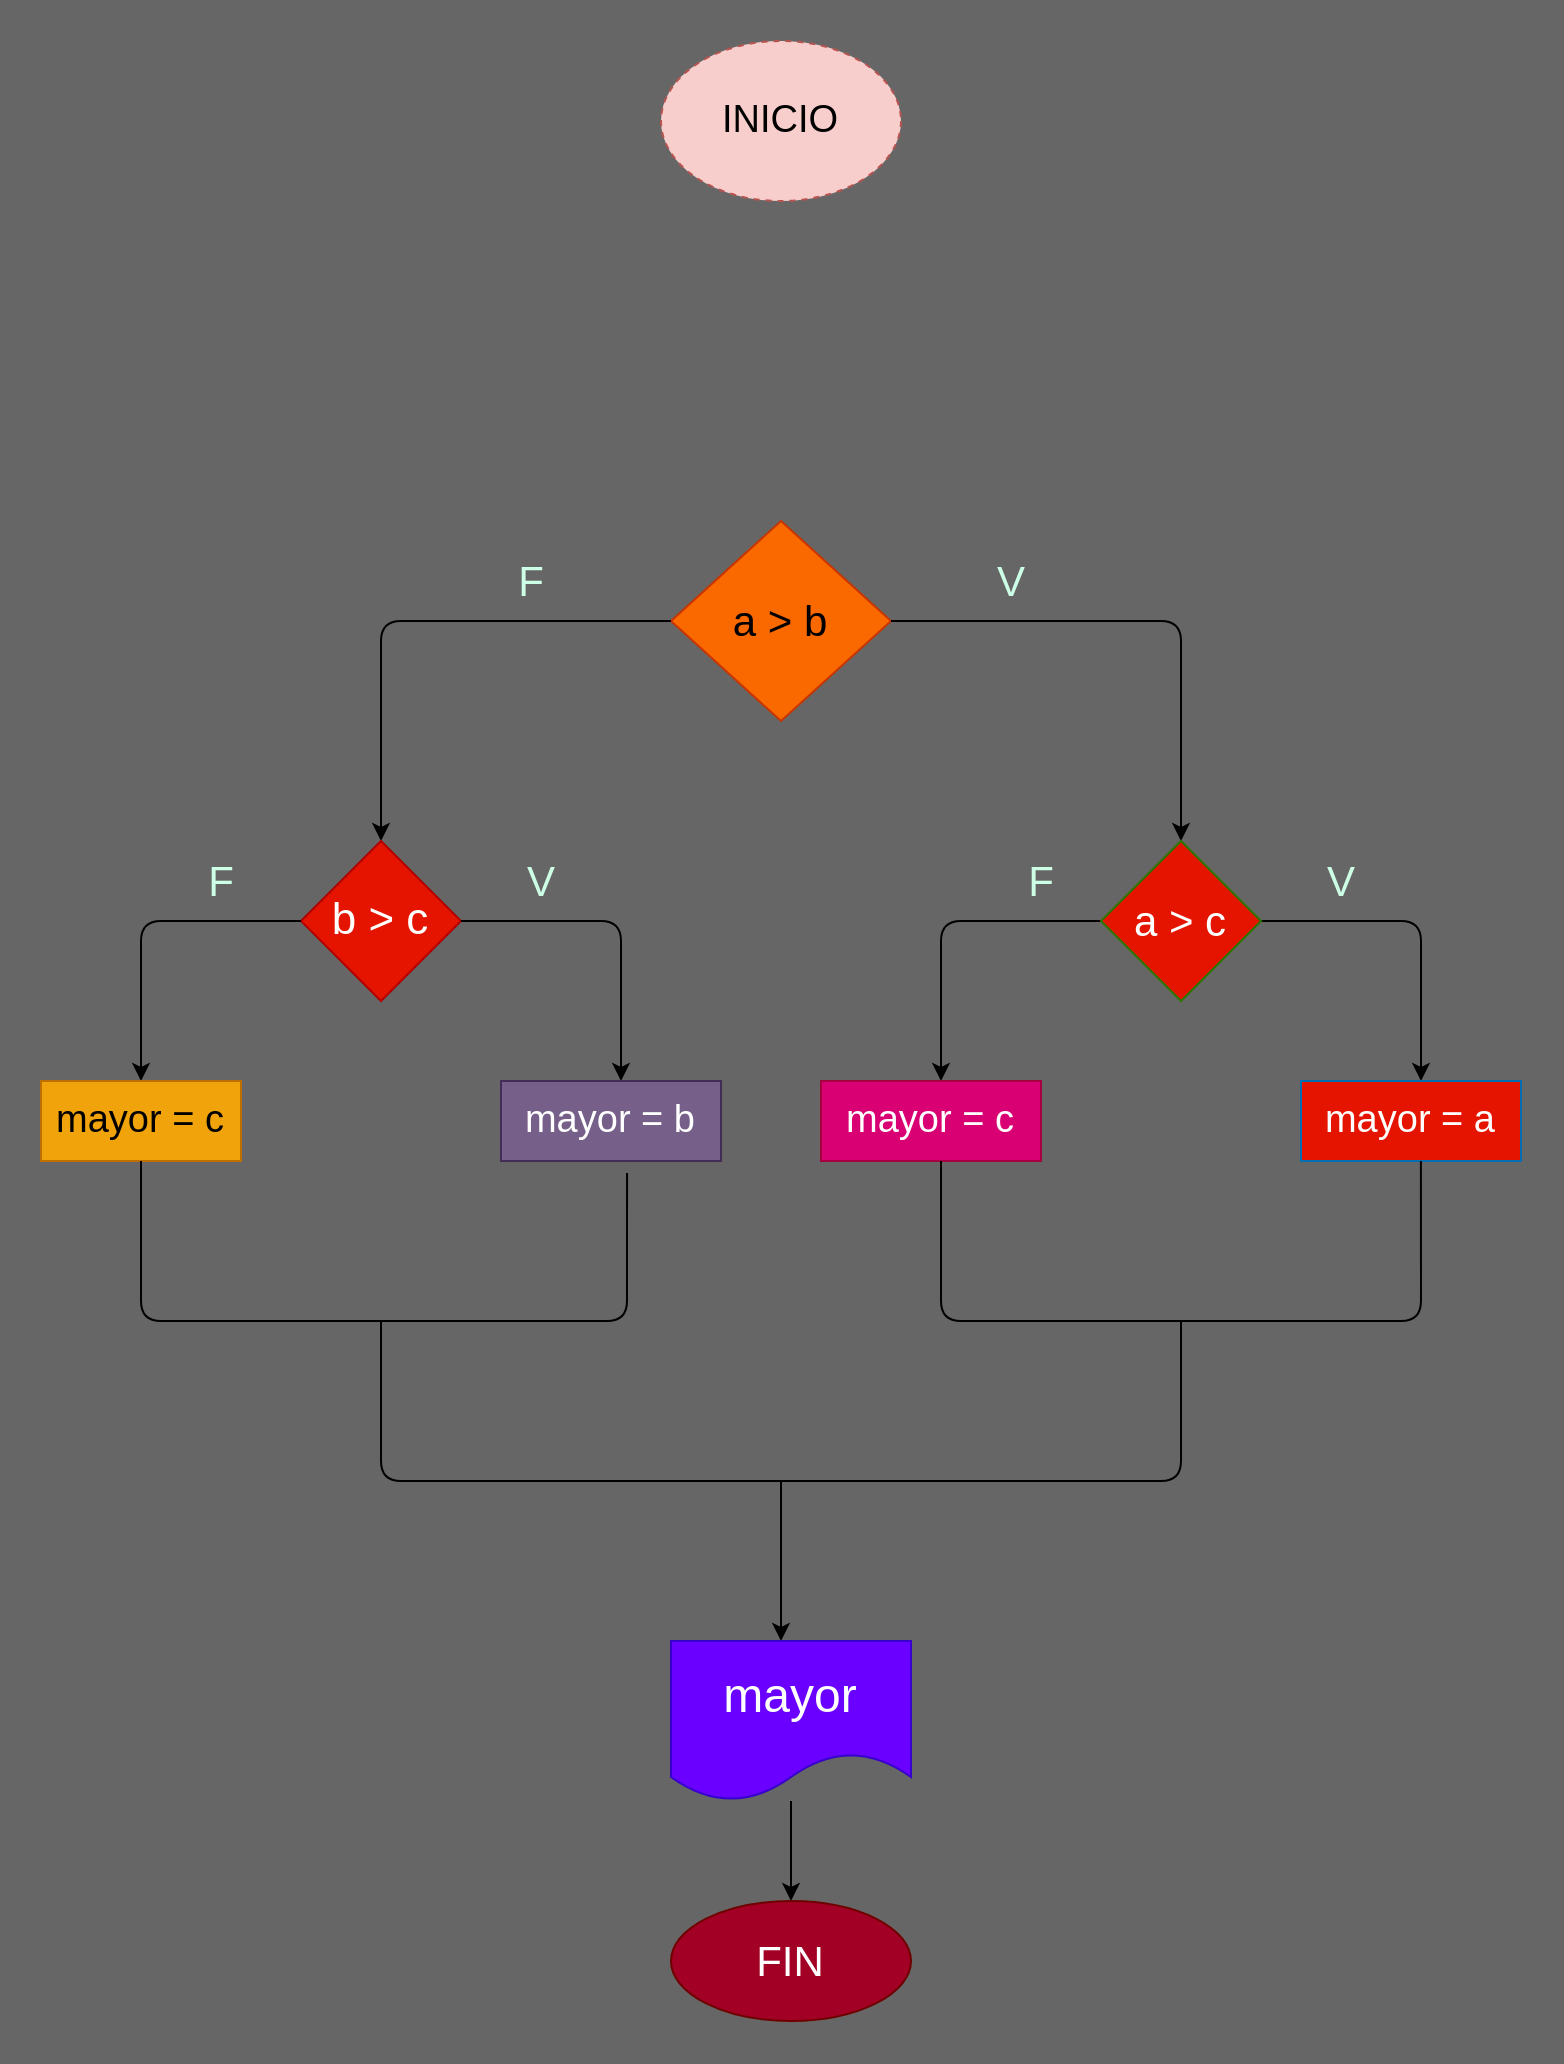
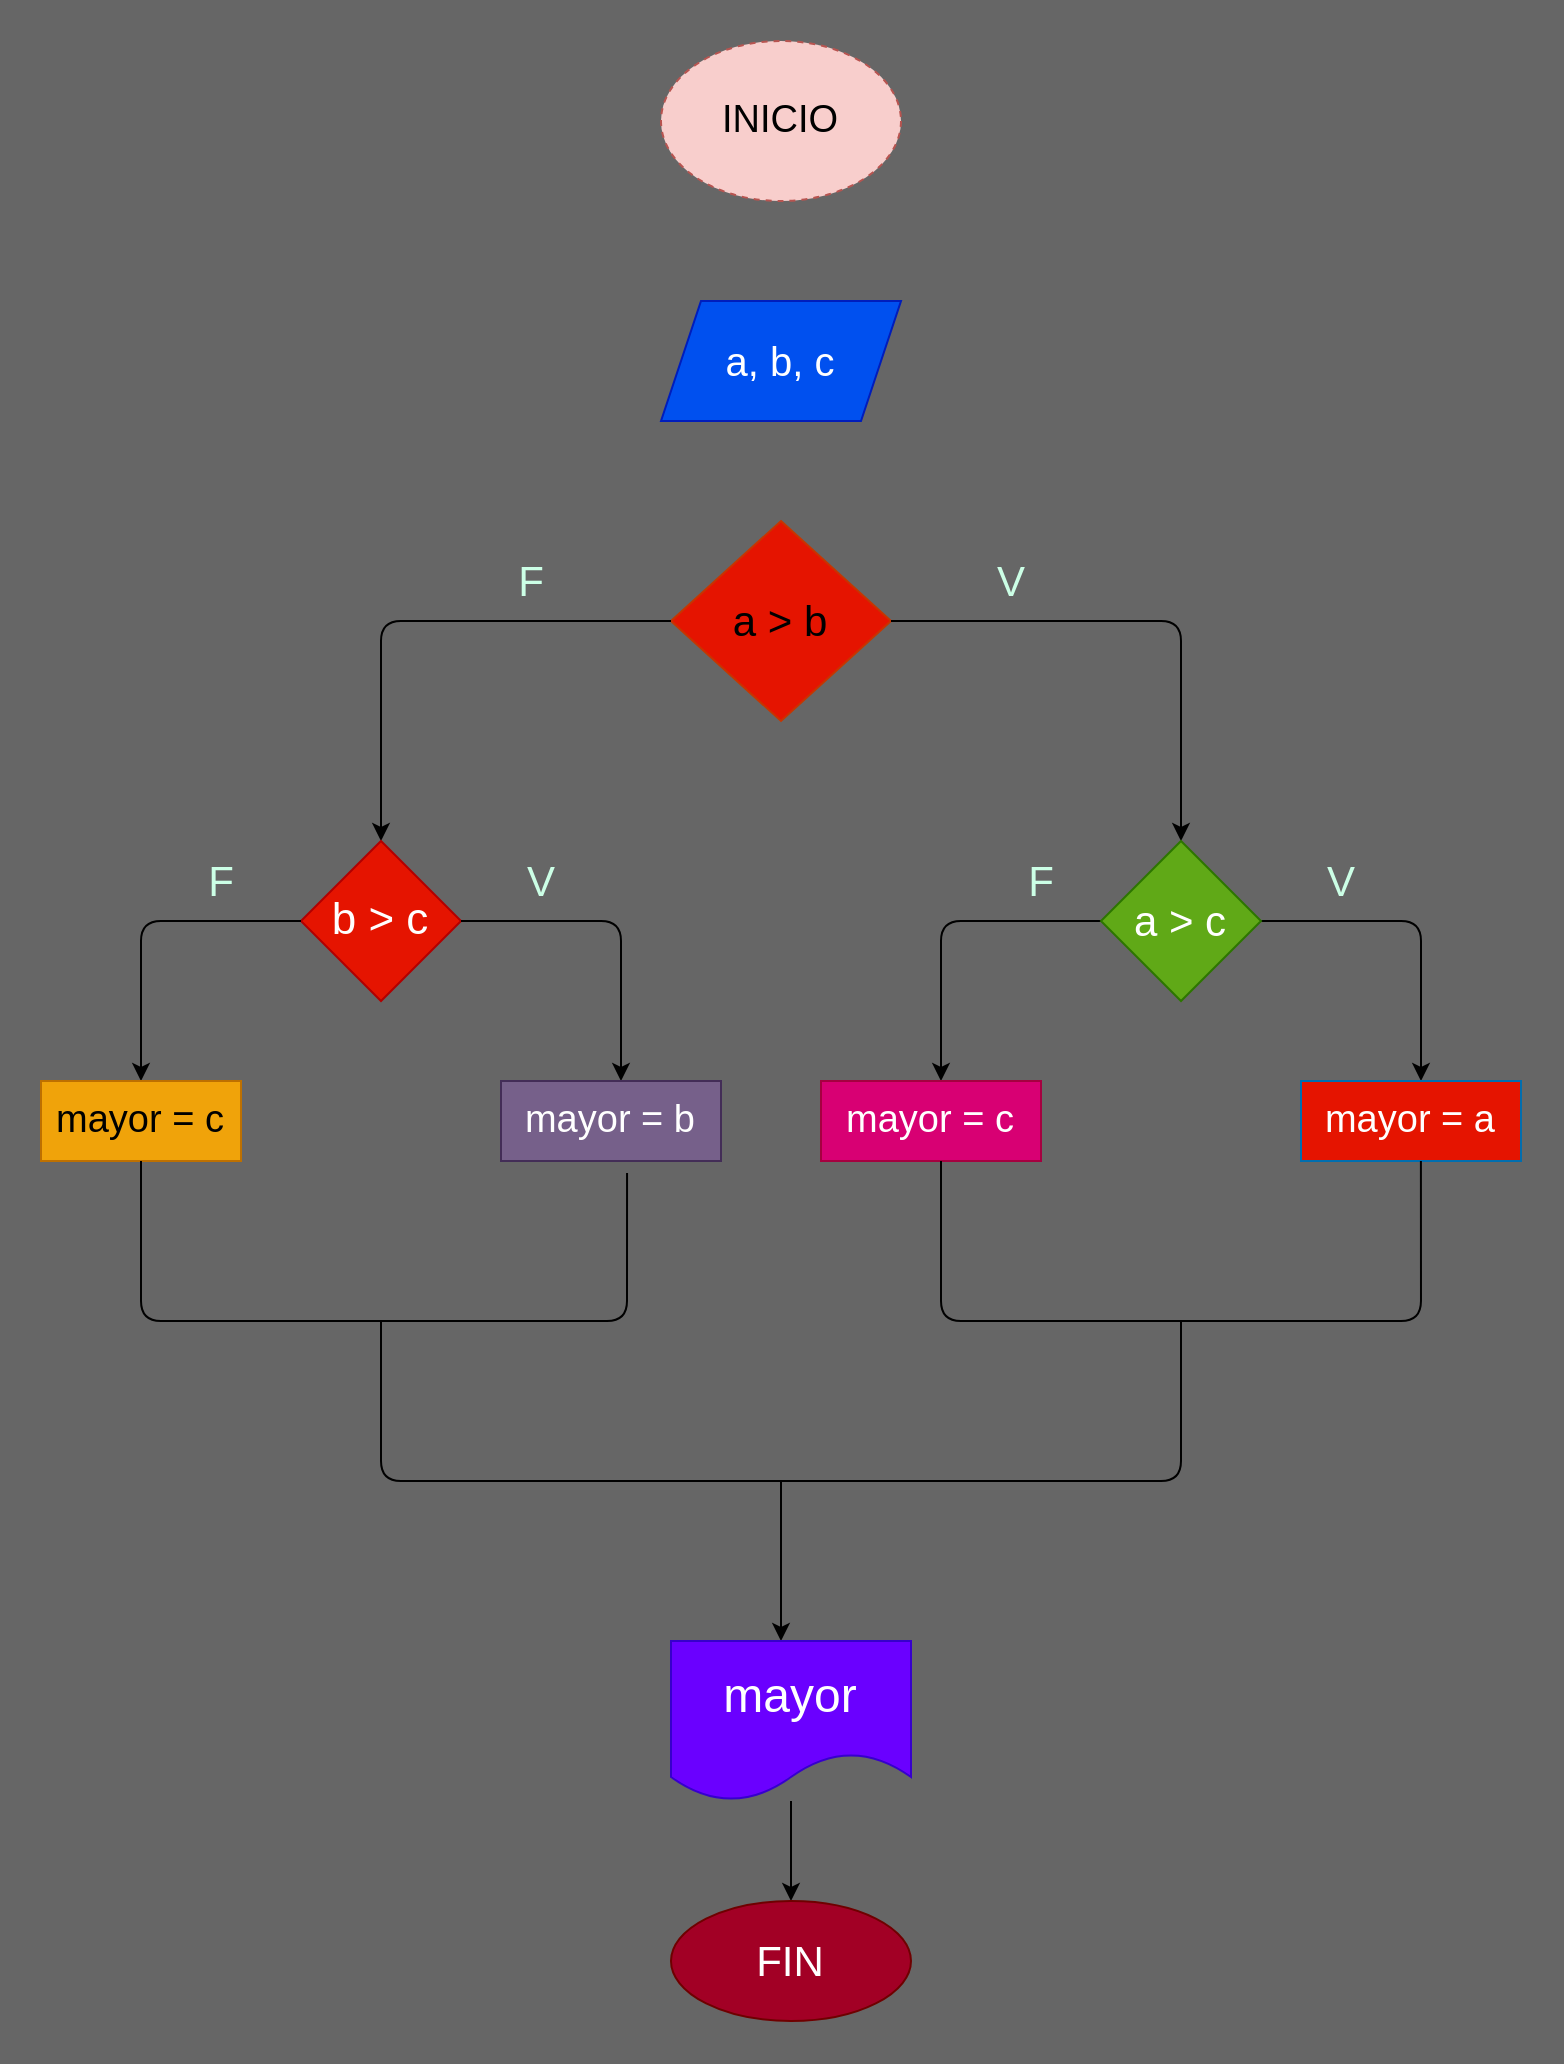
node "a, b, c": added
node "a > b": fillcolor #fa6800 -> #e51400
node "a > c": fillcolor #e51400 -> #60a917
